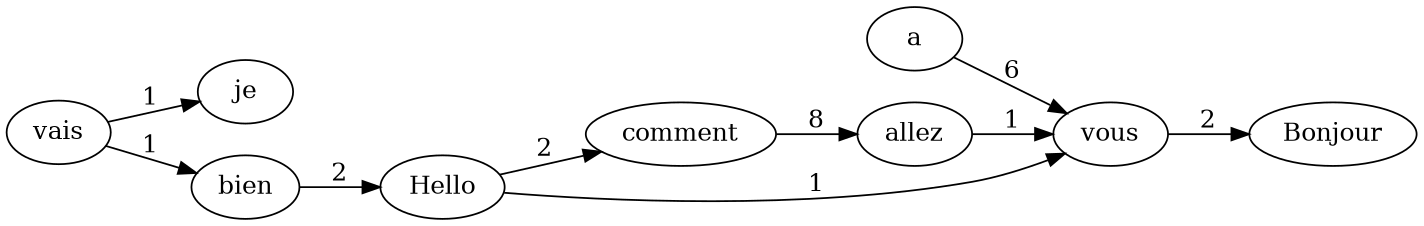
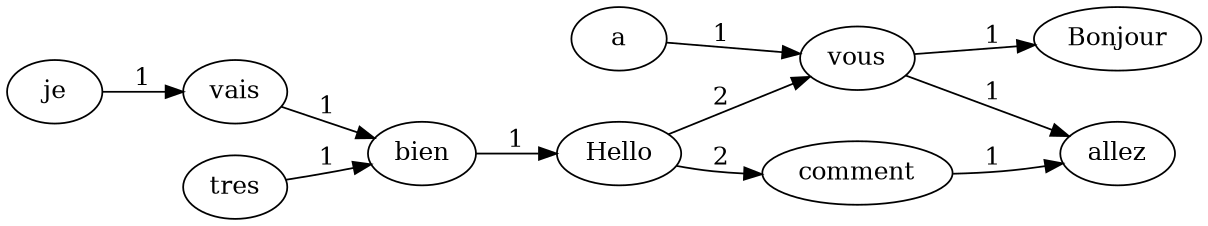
edge "a" -> "vous": label "6" -> "1"
edge "vais" -> "je": reversed
edge "comment" -> "allez": label "8" -> "1"
edge "vous" -> "Bonjour": label "2" -> "1"
edge "allez" -> "vous": reversed
edge "bien" -> "Hello": label "2" -> "1"
edge "Hello" -> "vous": label "1" -> "2"
node "tres": added
